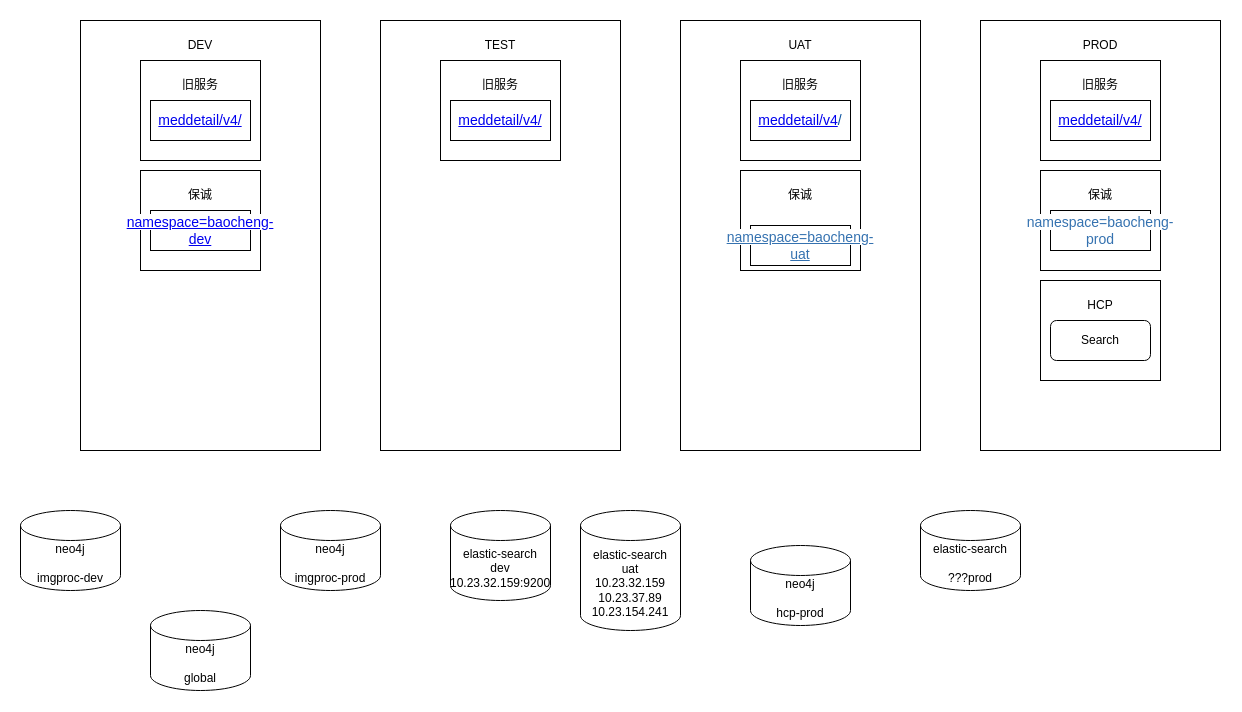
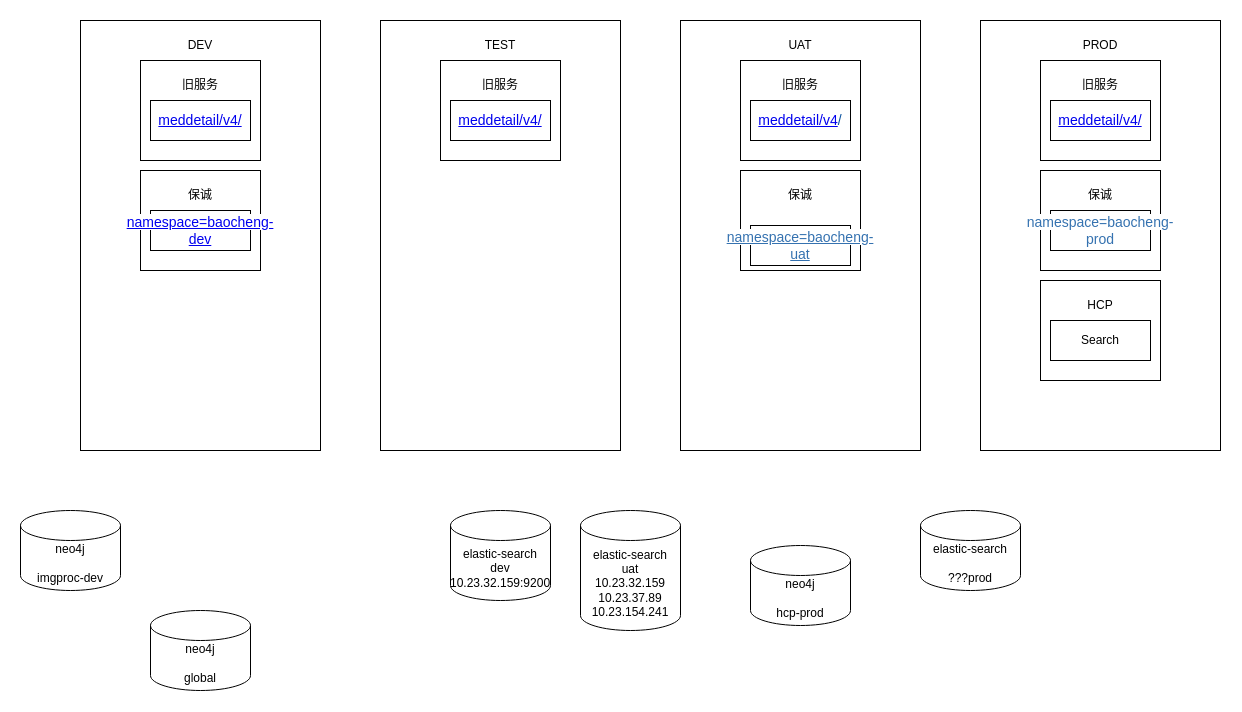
node "Search": shape rounded rectangle -> rectangle
node "neo4j imgproc-prod": removed
